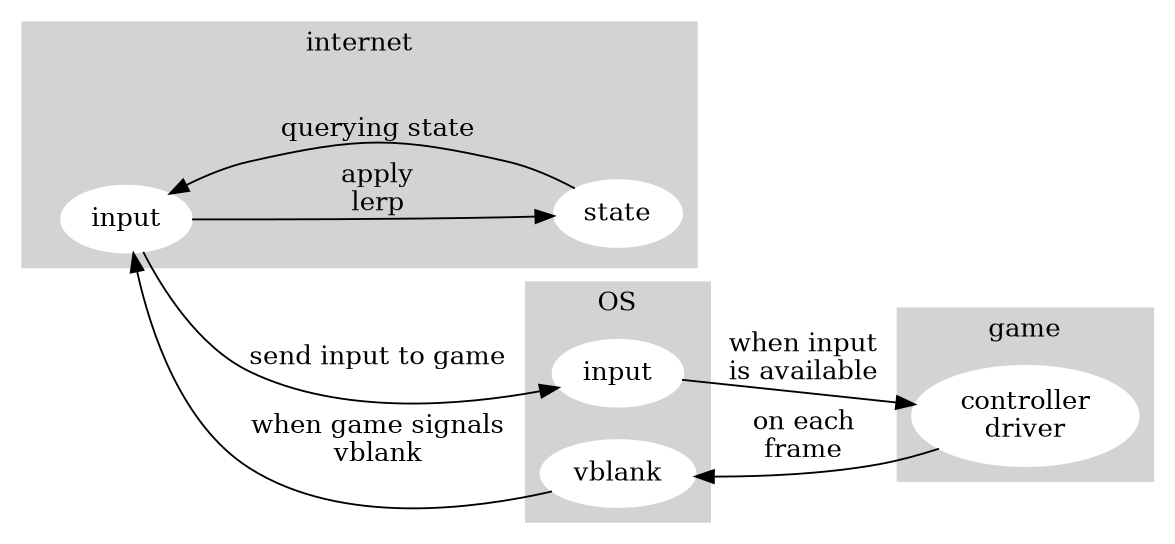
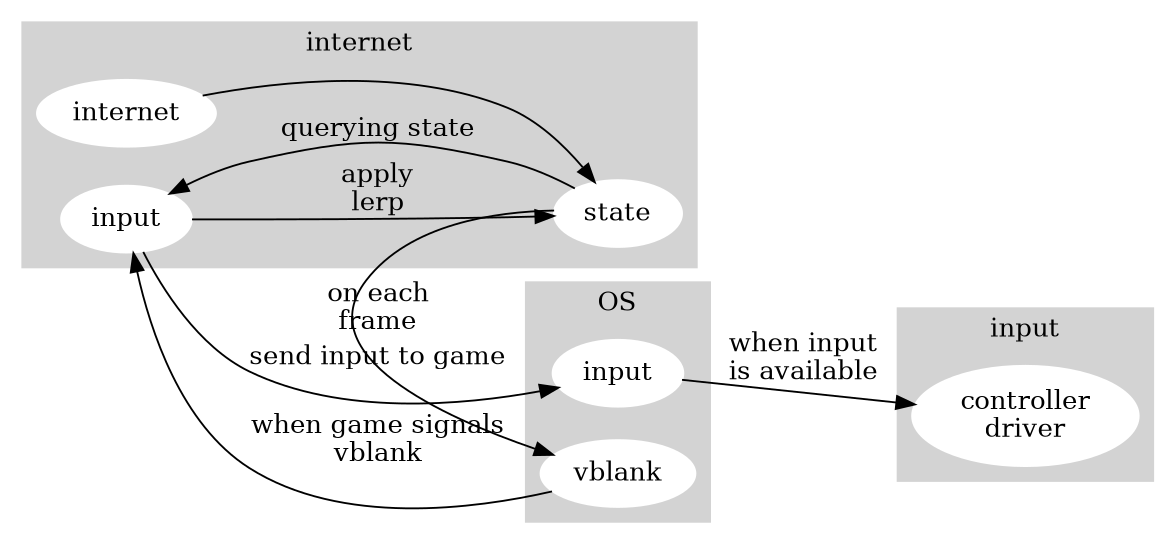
node "internet": added
cluster "game": label "game" -> "input"
edge "controller driver" -> "vblank": now "state" -> "vblank"
